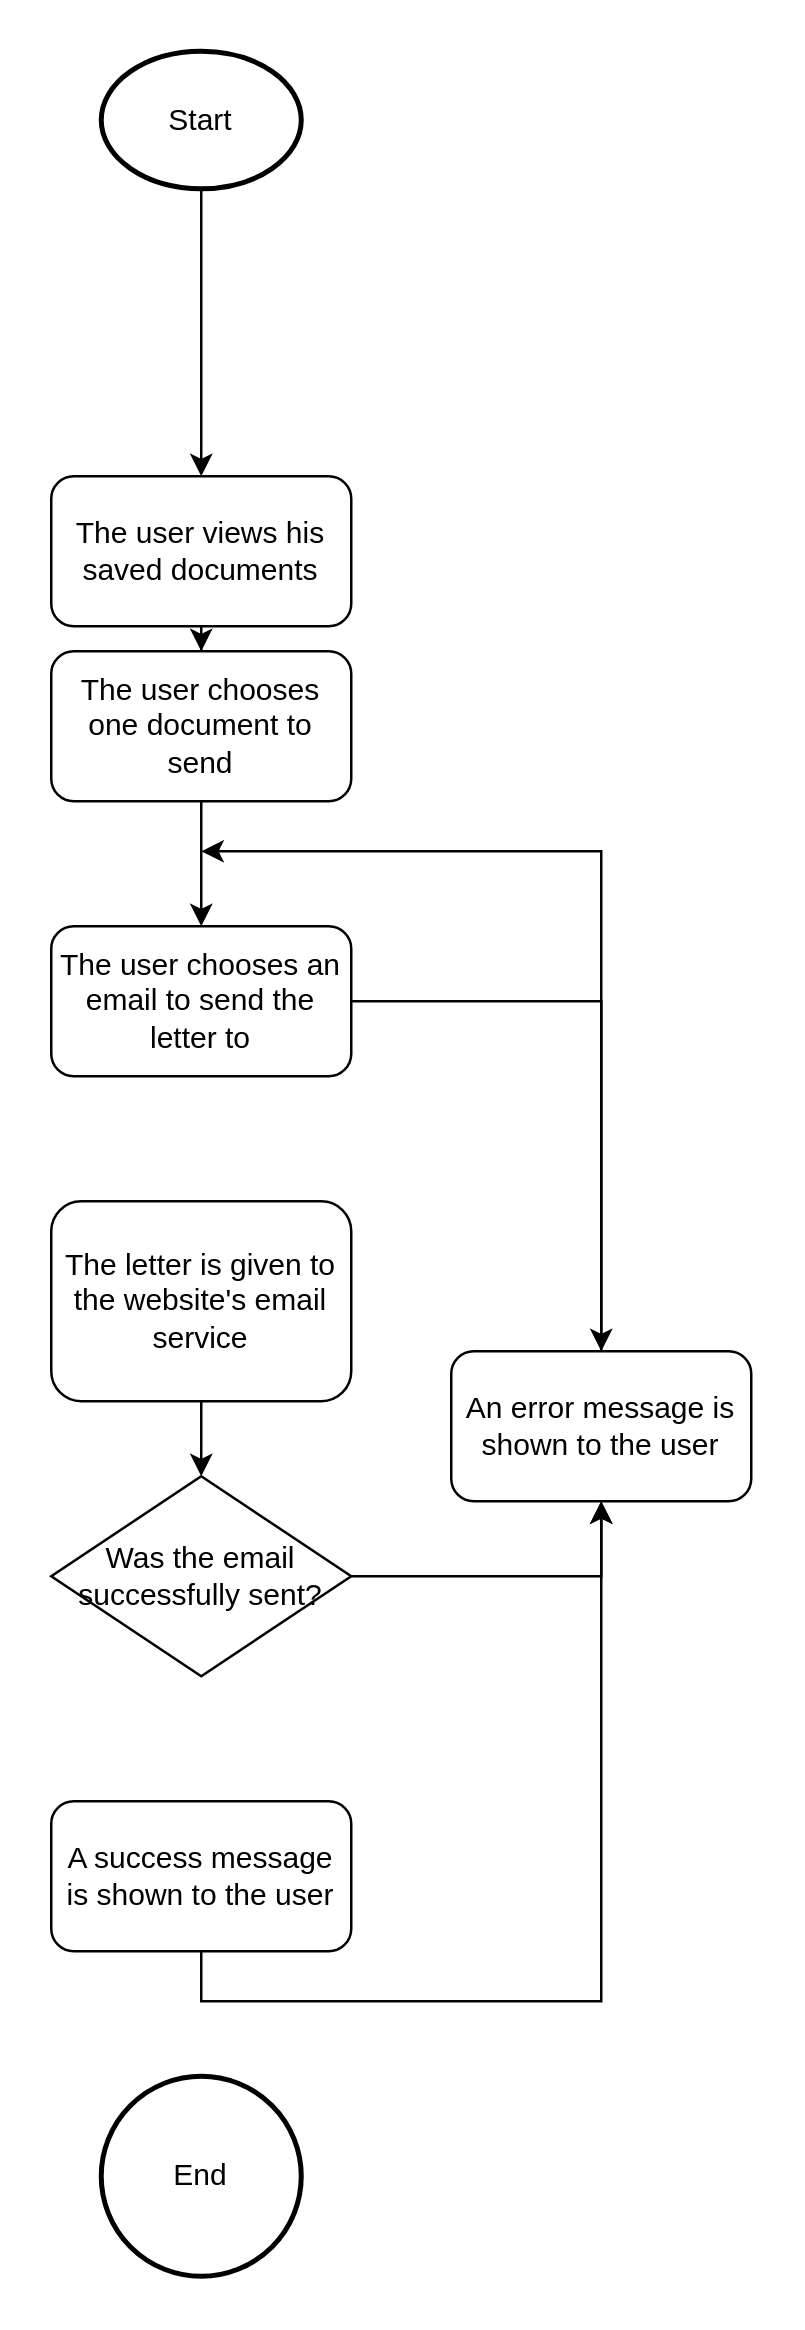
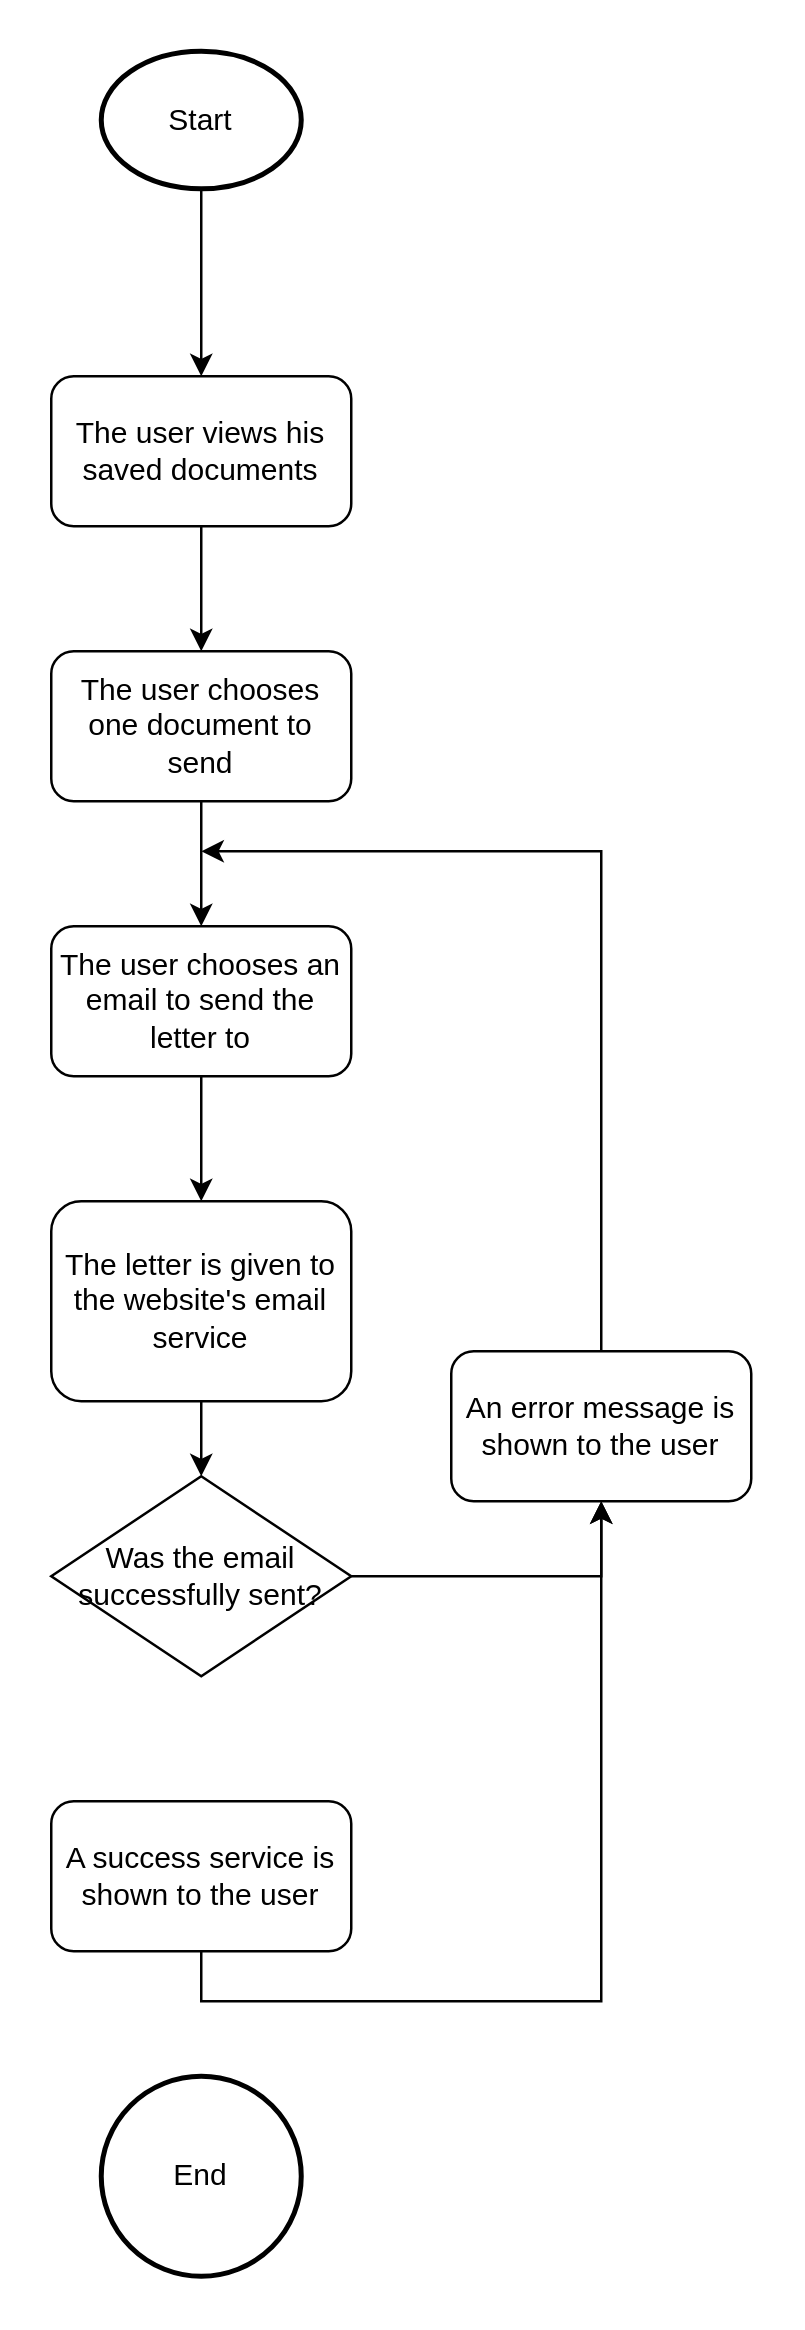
node "The user views his saved documents": moved (201, 551) -> (201, 451)
edge "The user chooses an email to send the letter to" -> "An error message is shown to the user": now "The user chooses an email to send the letter to" -> "The letter is given to the website's email service"
node "A success message is shown to the user": label "A success message is shown to the user" -> "A success service is shown to the user"
